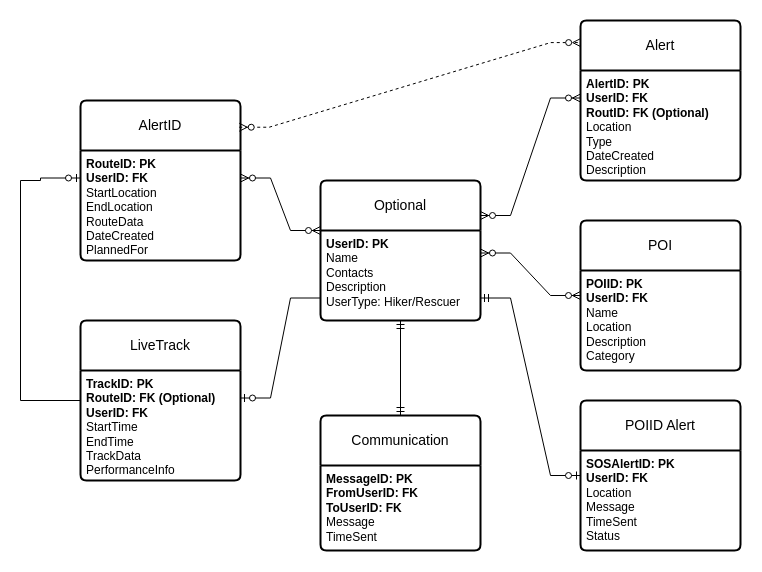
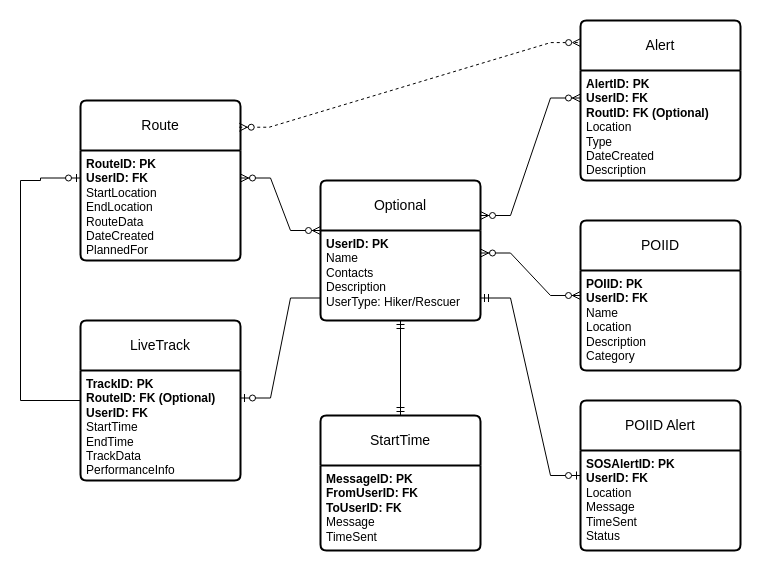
node "AlertID": label "AlertID" -> "Route"
node "POI": label "POI" -> "POIID"
node "Communication": label "Communication" -> "StartTime"
